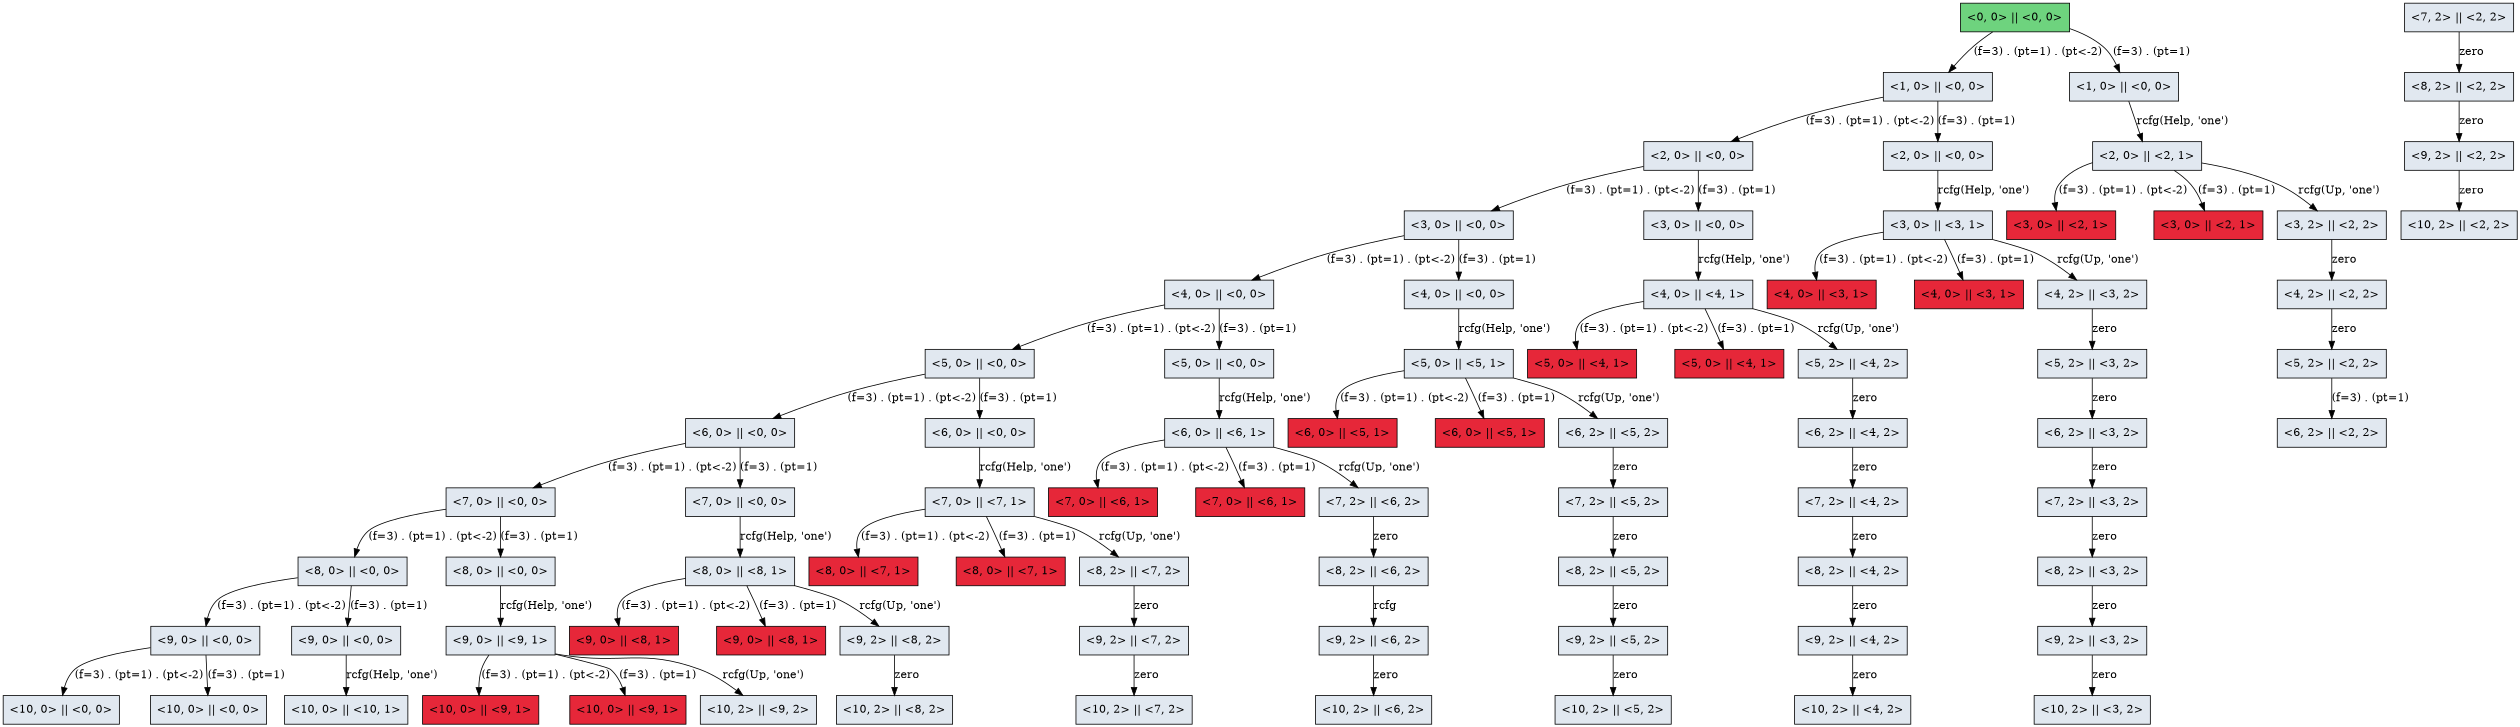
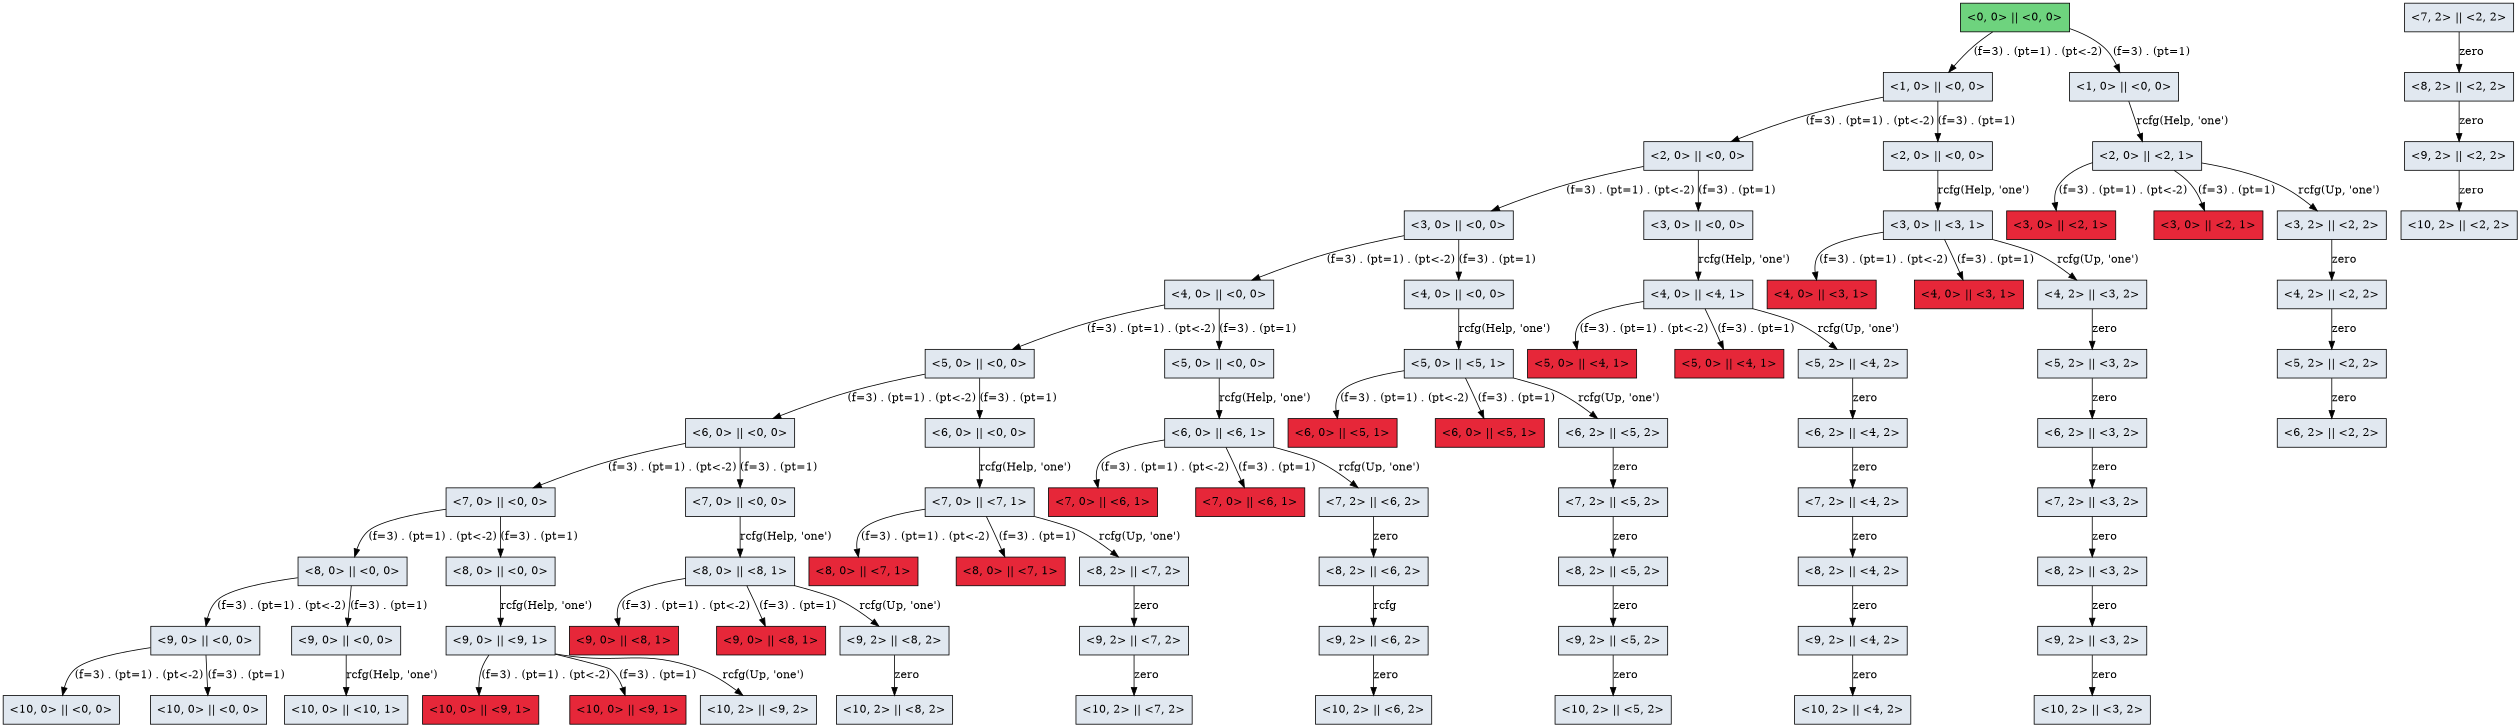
edge "<5, 2> || <2, 2>" -> "<6, 2> || <2, 2>": label "(f=3) . (pt=1)" -> "zero"
